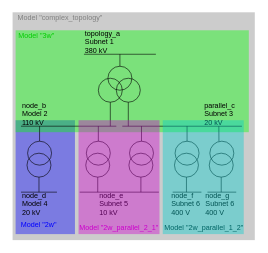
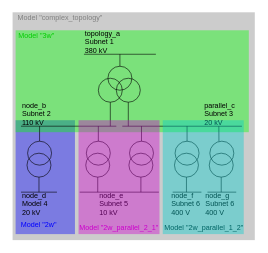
node "node_b Model 2 110 kV": label "node_b Model 2 110 kV" -> "node_b Subnet 2 110 kV"
